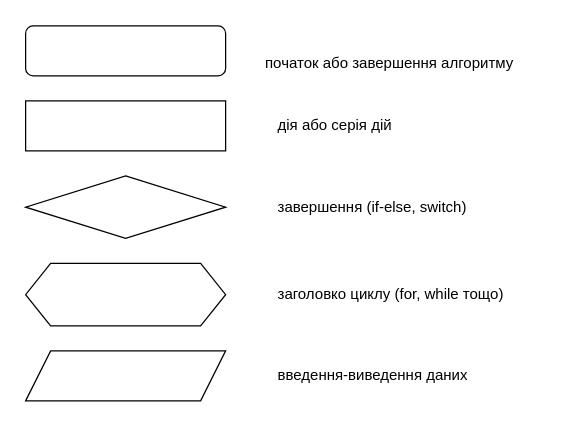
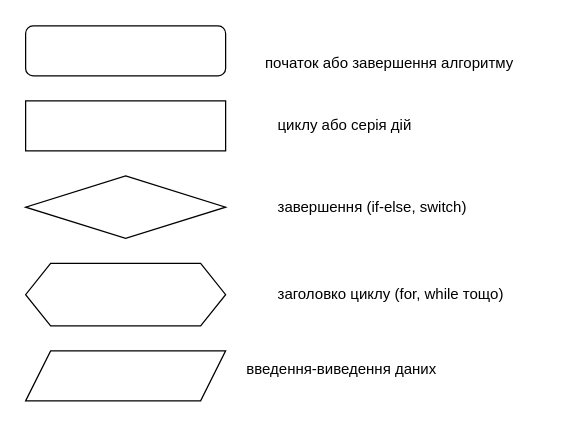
node "дія або серія дій": label "дія або серія дій" -> "циклу або серія дій"
node "введення-виведення даних": moved (407, 376) -> (376, 369)
